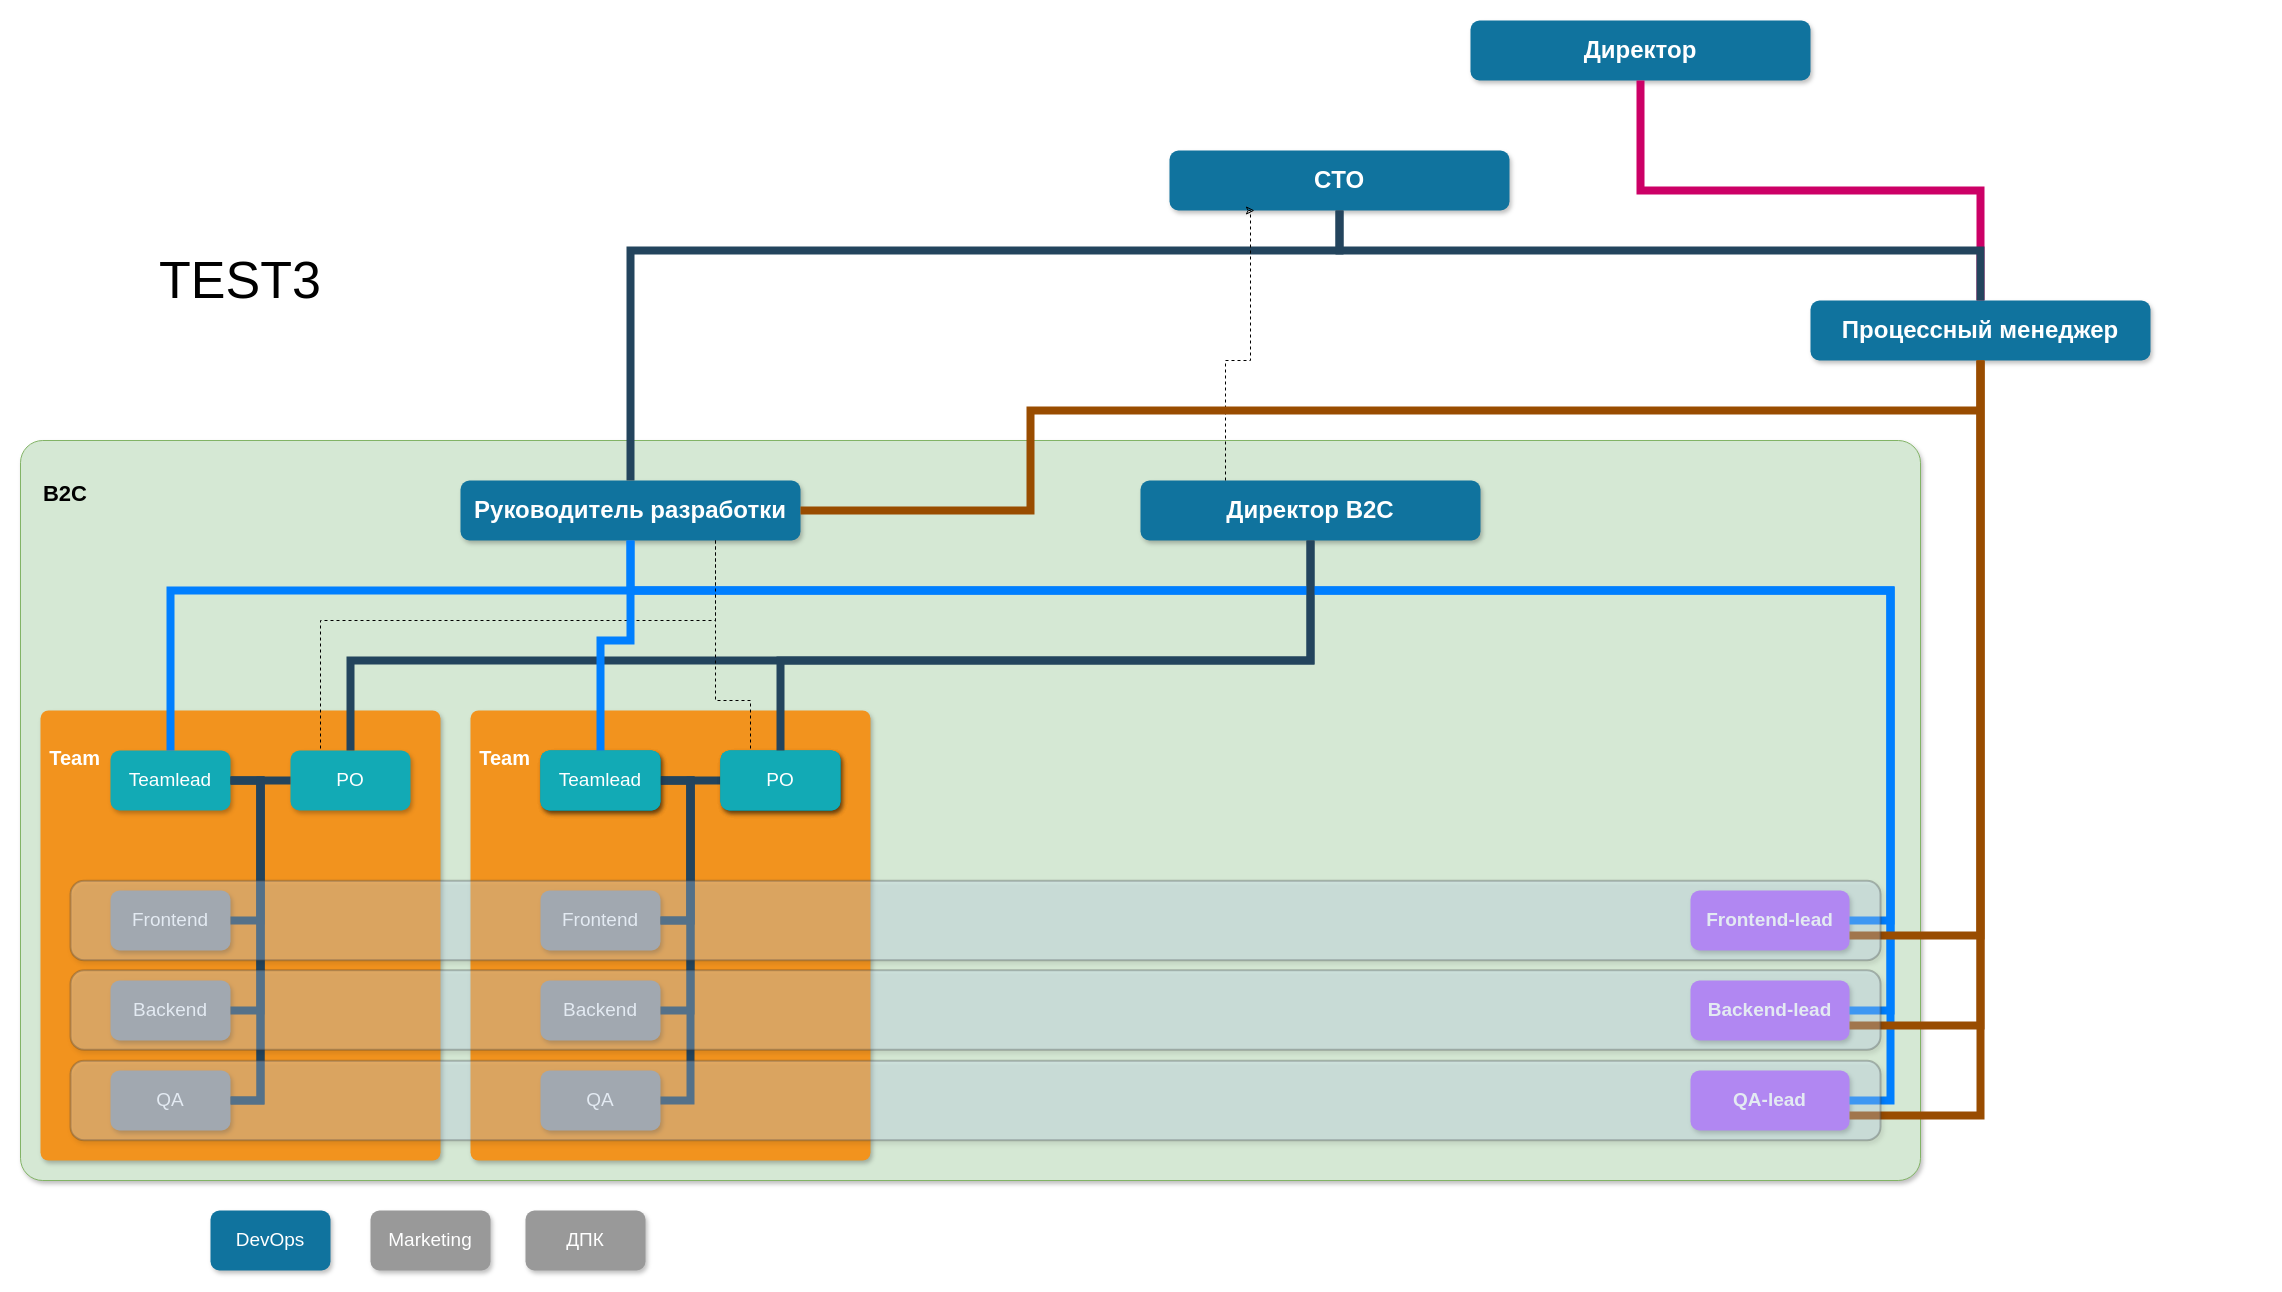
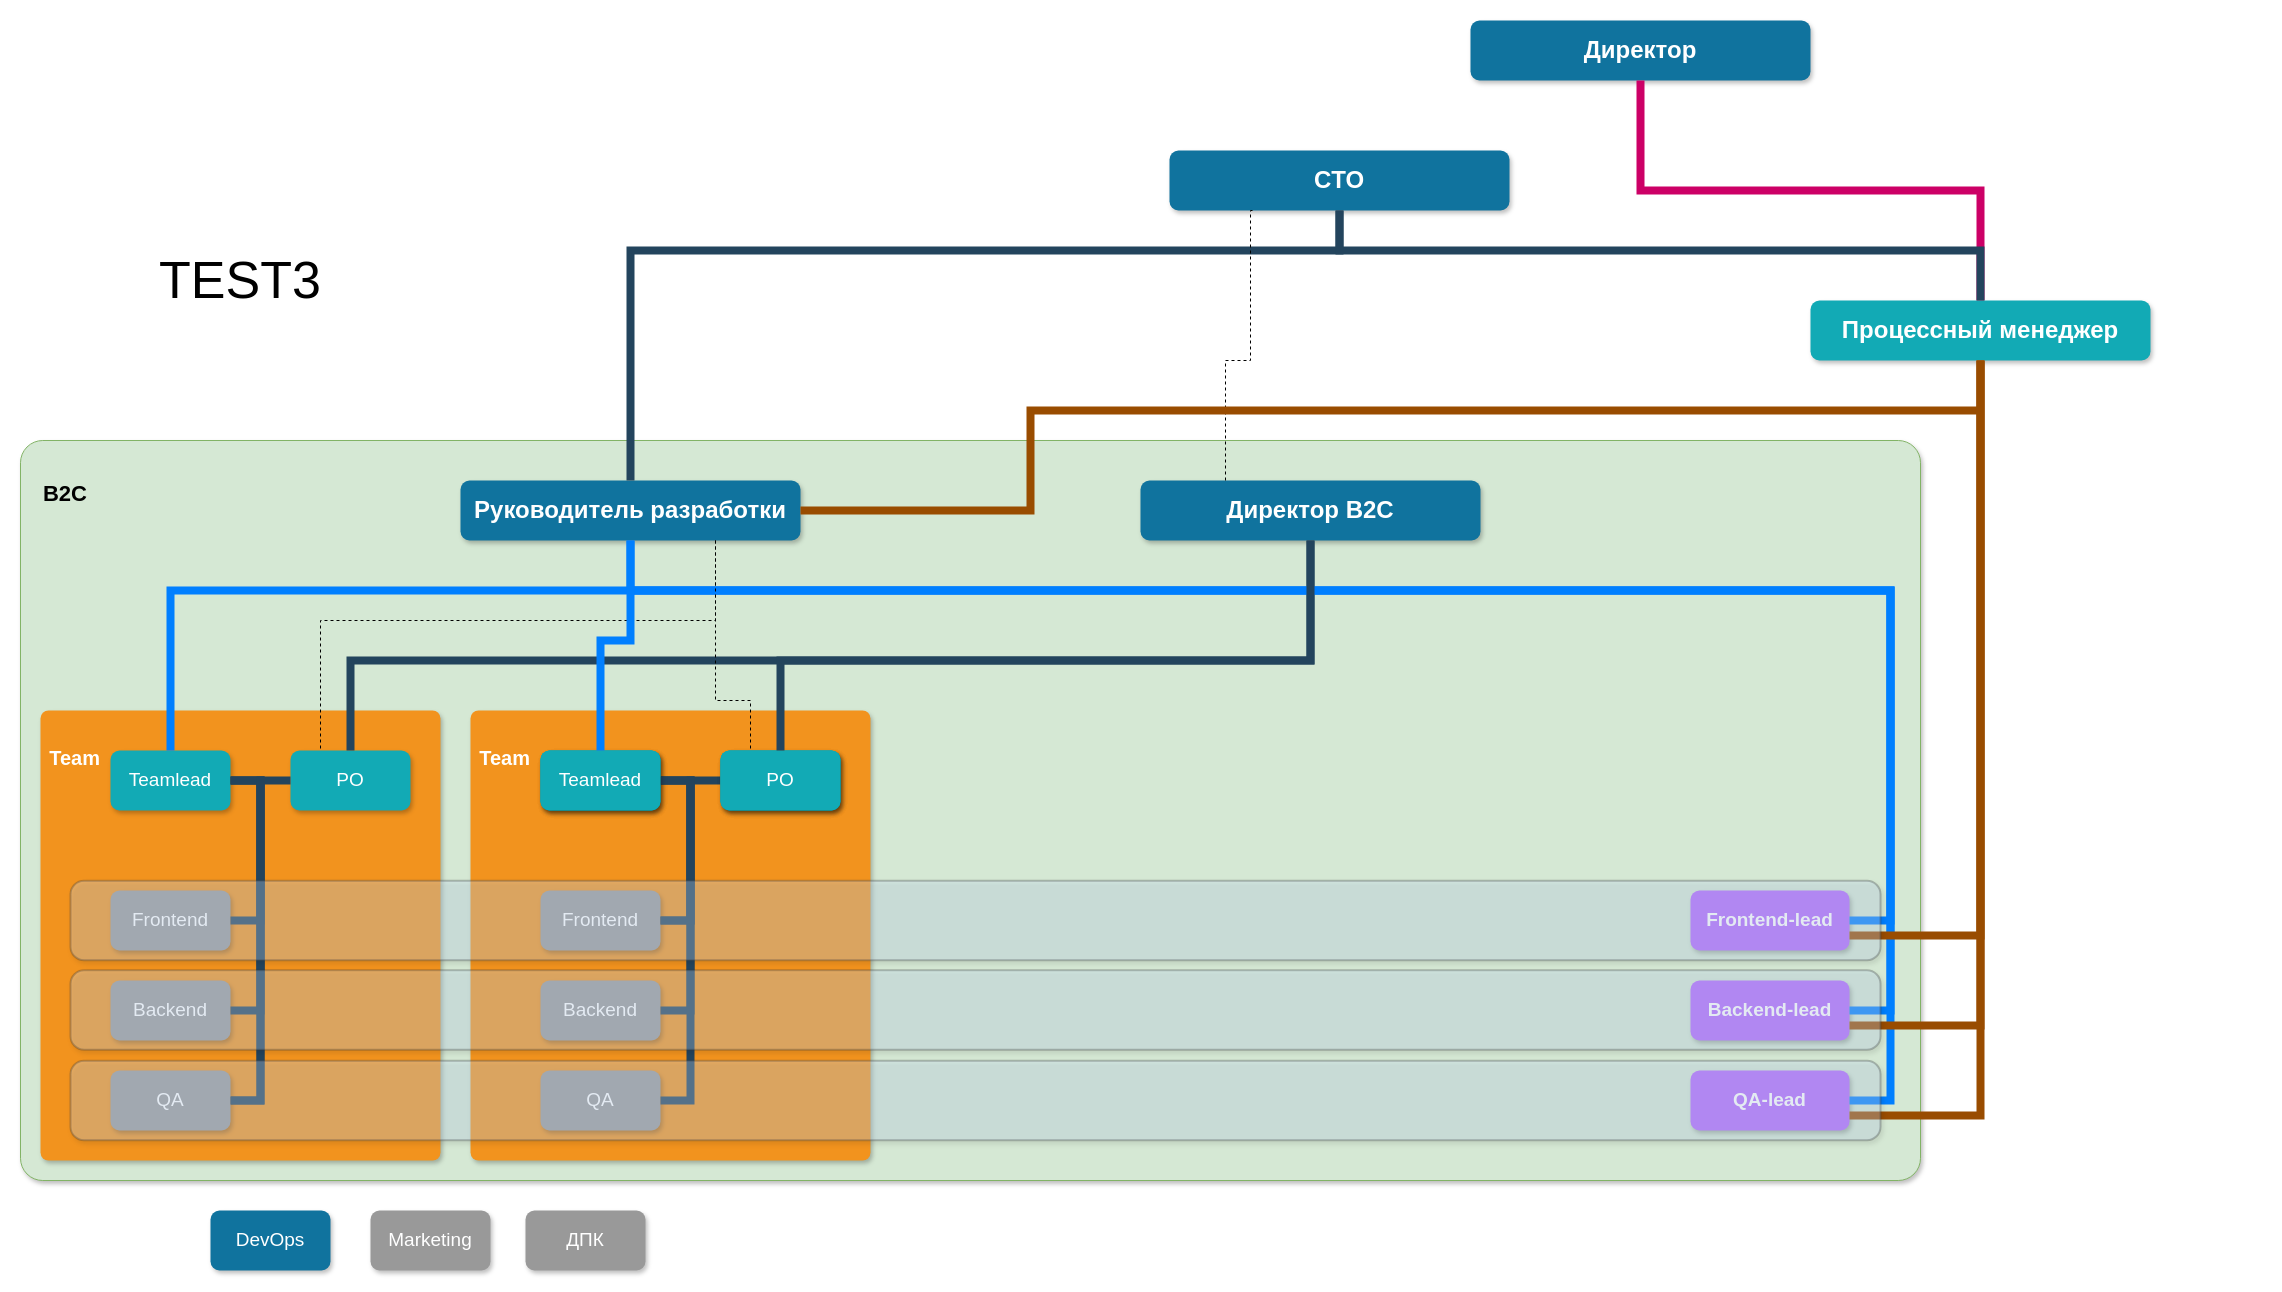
edge "Директор B2C" -> "CTO": arrowhead classic -> none
node "Процессный менеджер": fillcolor #10739e -> #12aab5
